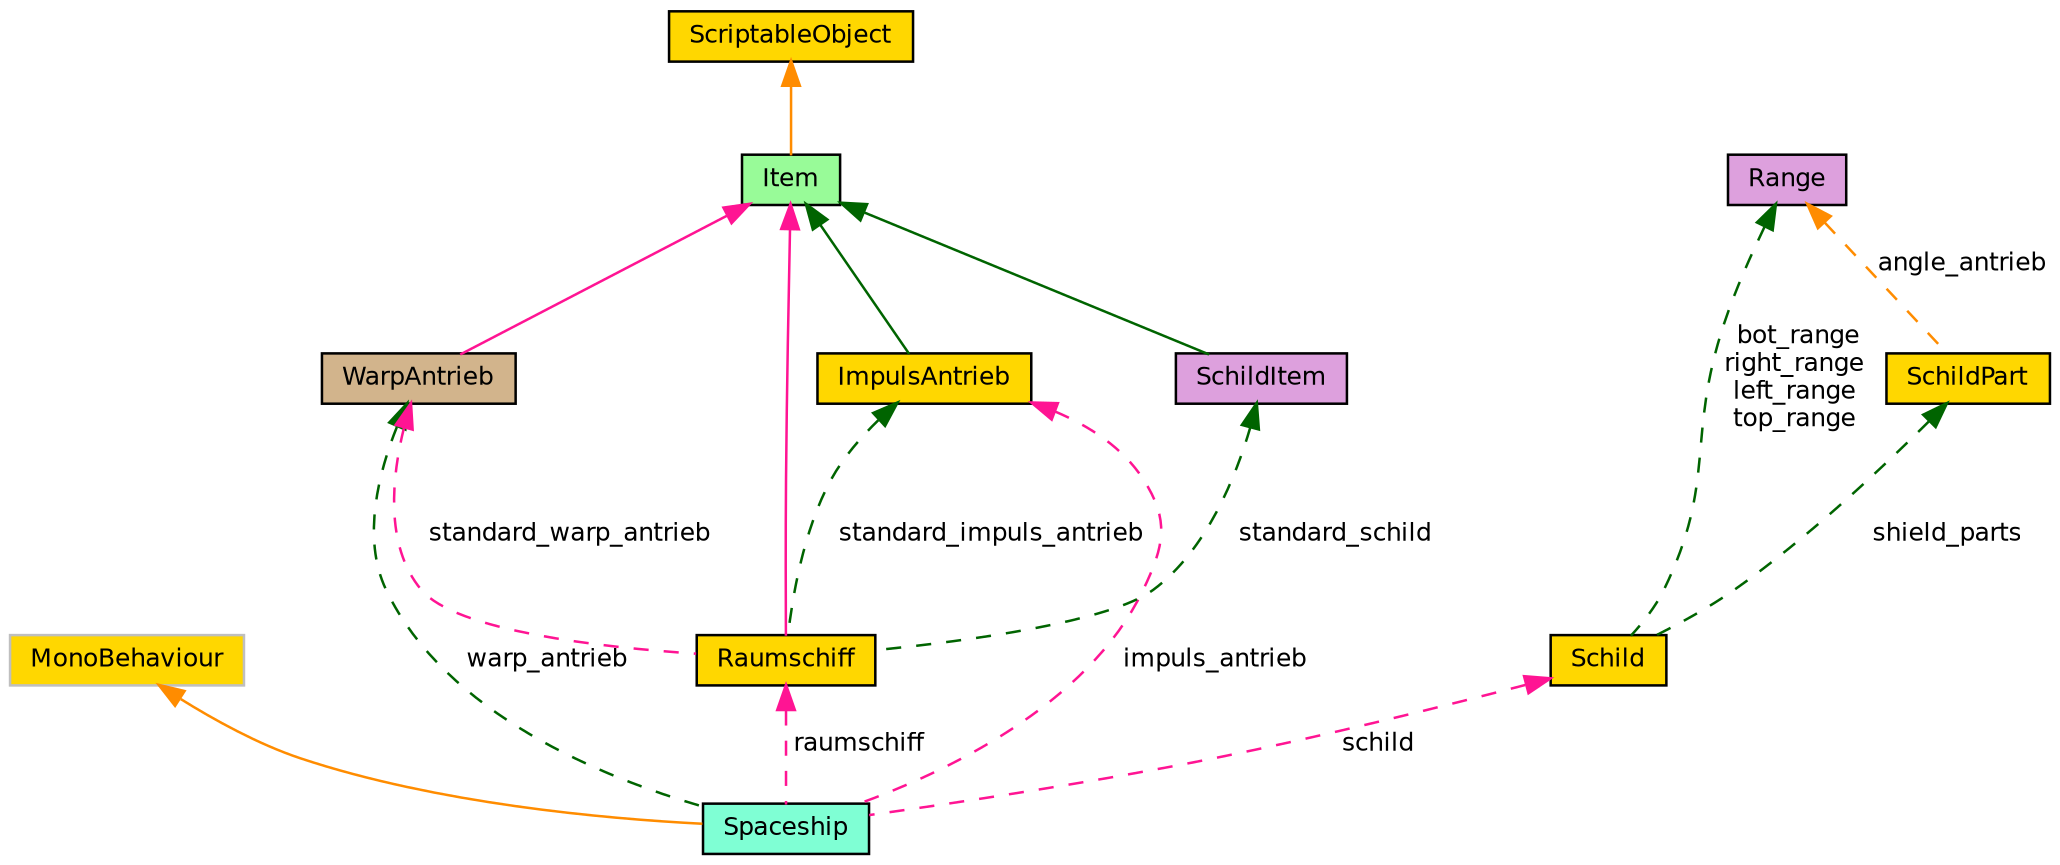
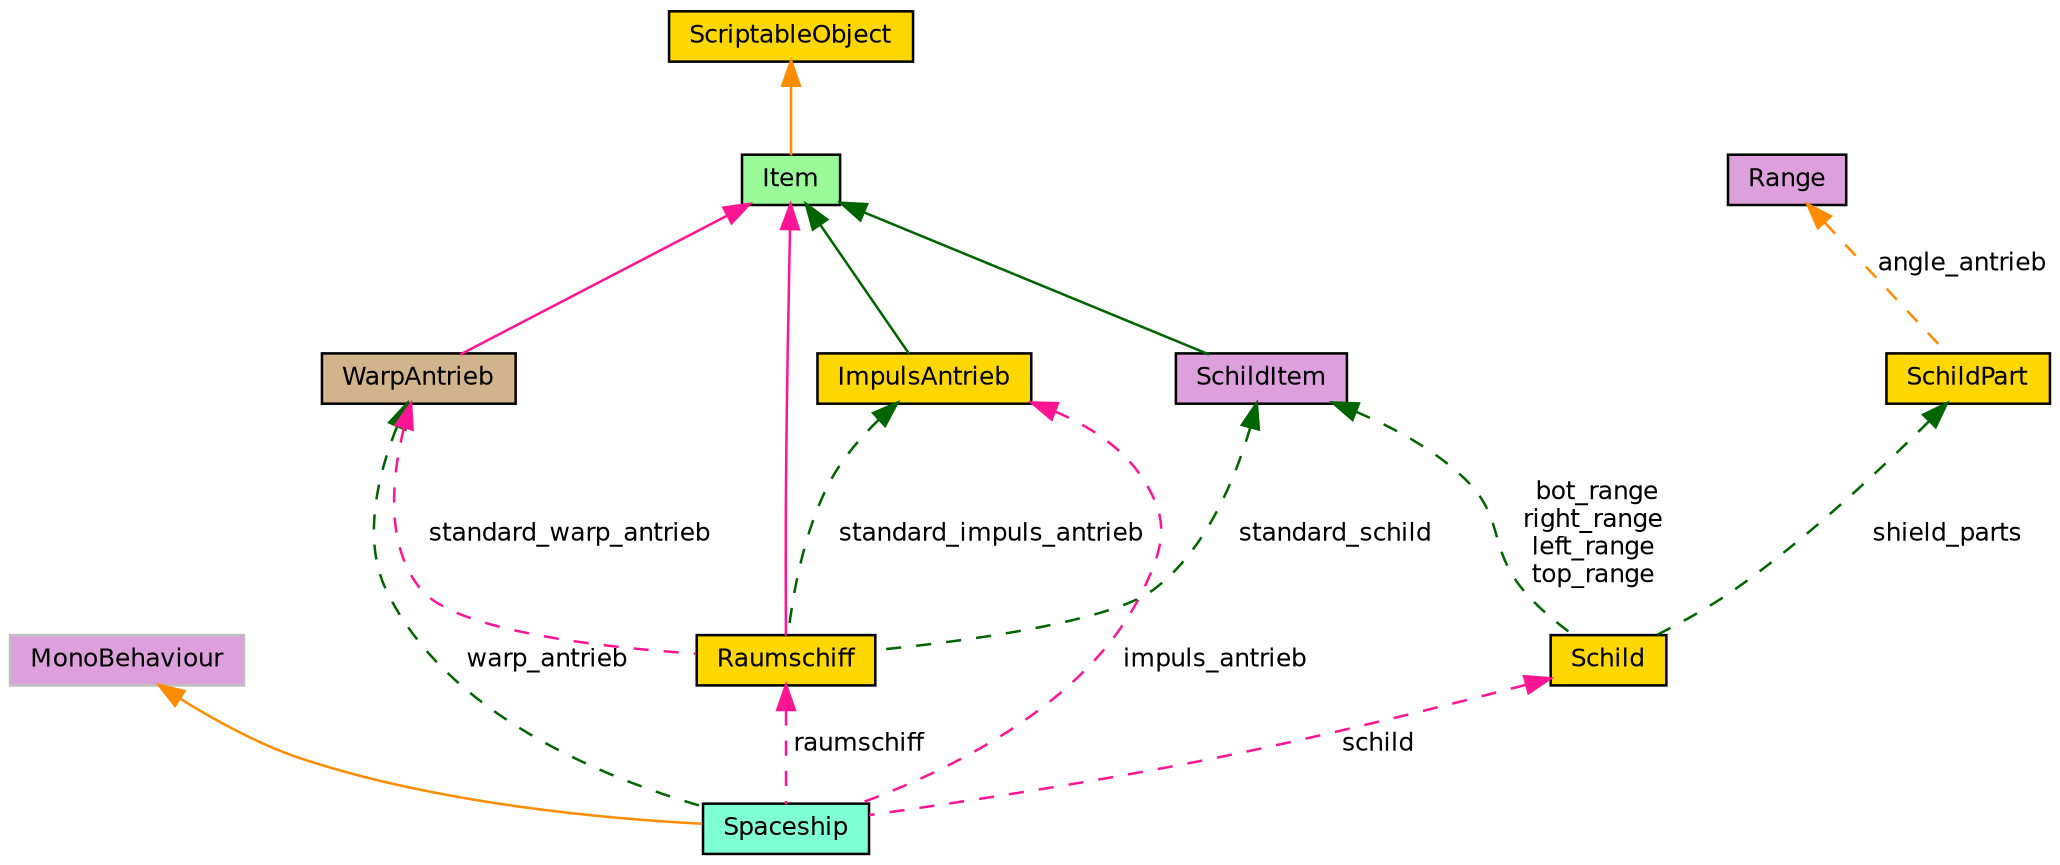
edge "Schild" -> "Range": now "Schild" -> "SchildItem"
node "MonoBehaviour": fillcolor gold -> plum
